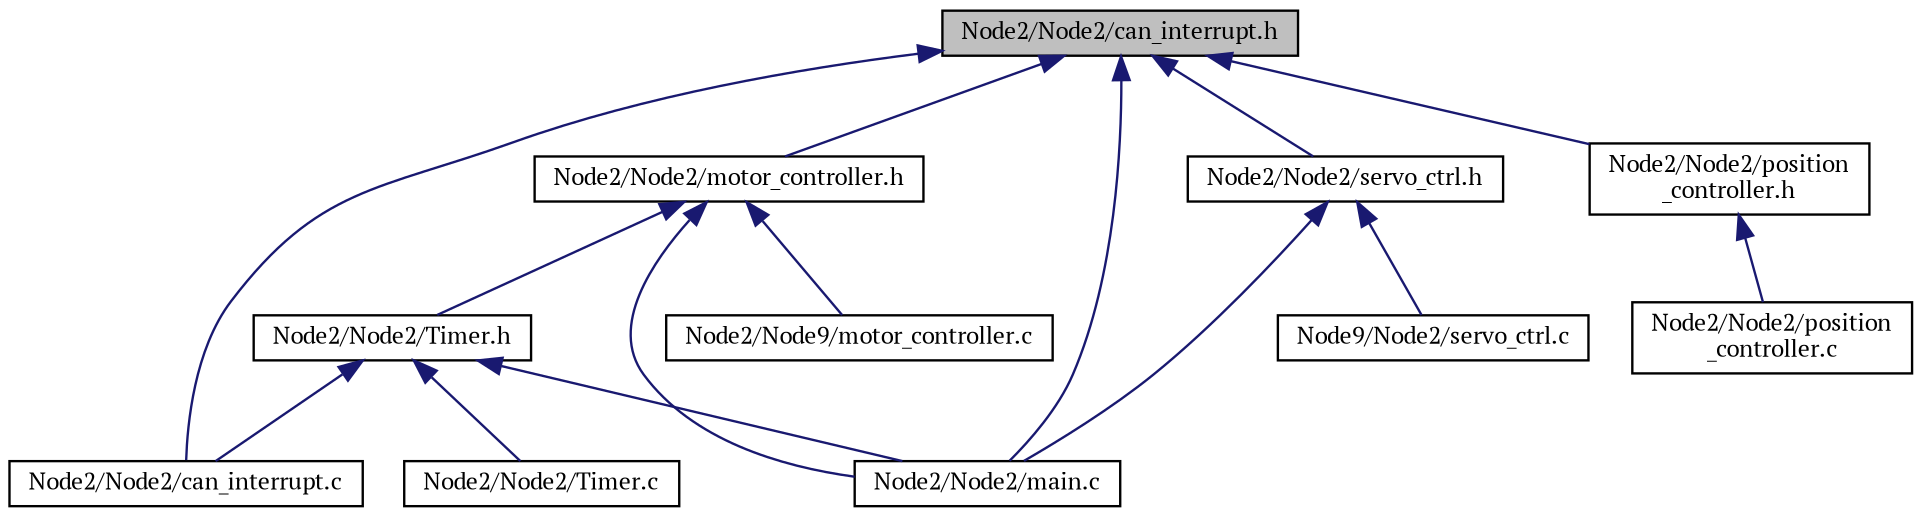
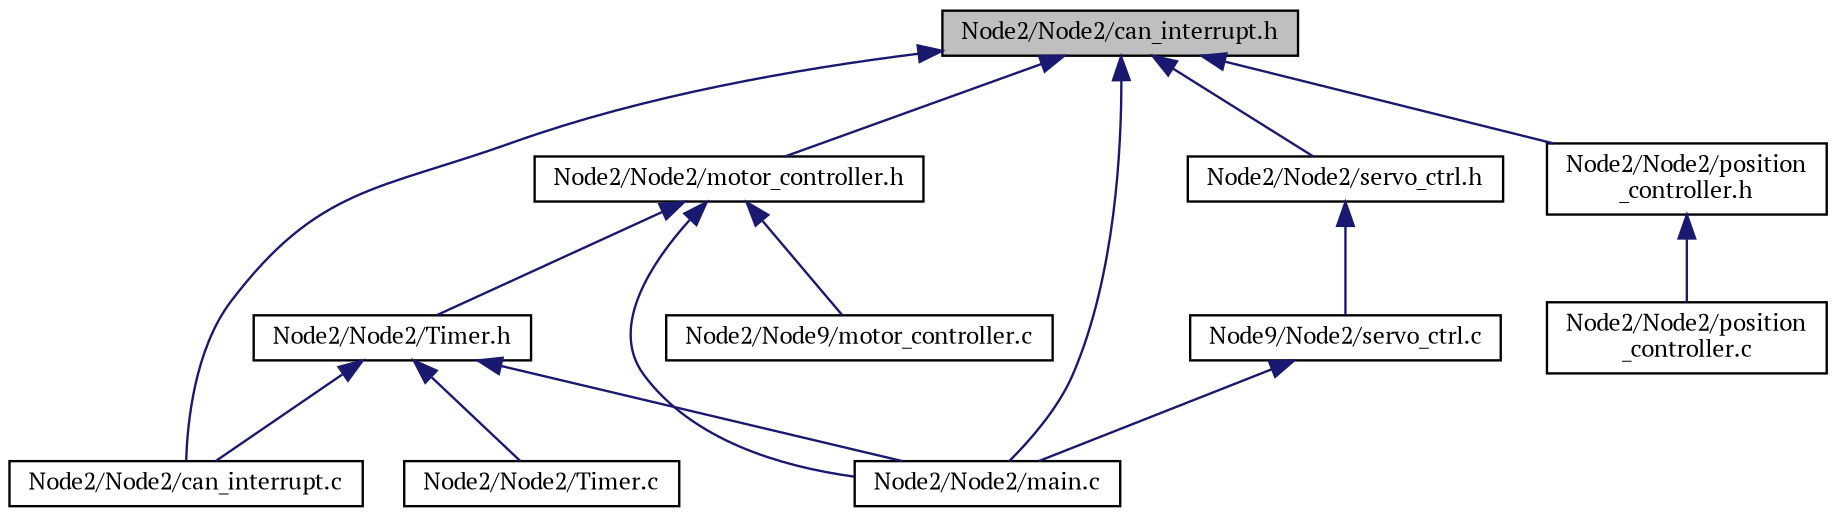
edge "Node2/Node2/main.c" -> "Node2/Node2/servo_ctrl.h": now "Node2/Node2/main.c" -> "Node9/Node2/servo_ctrl.c"
